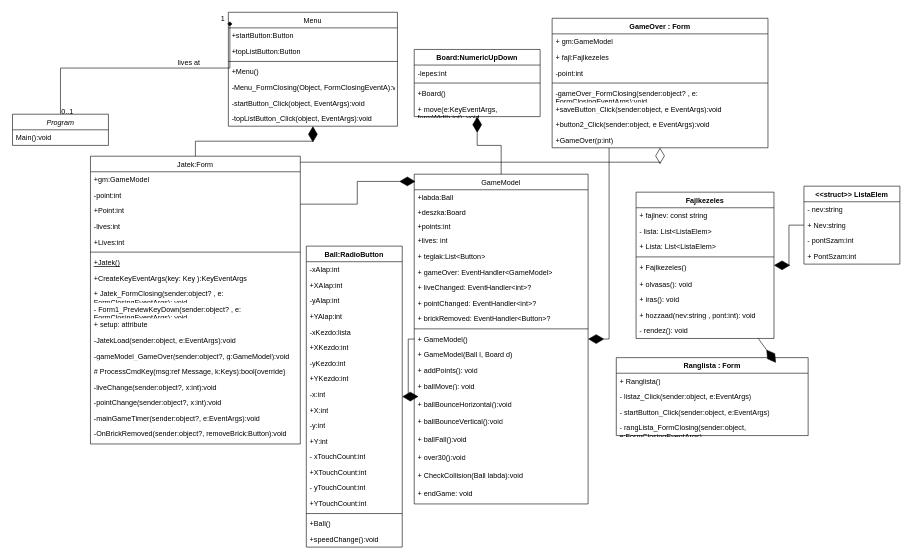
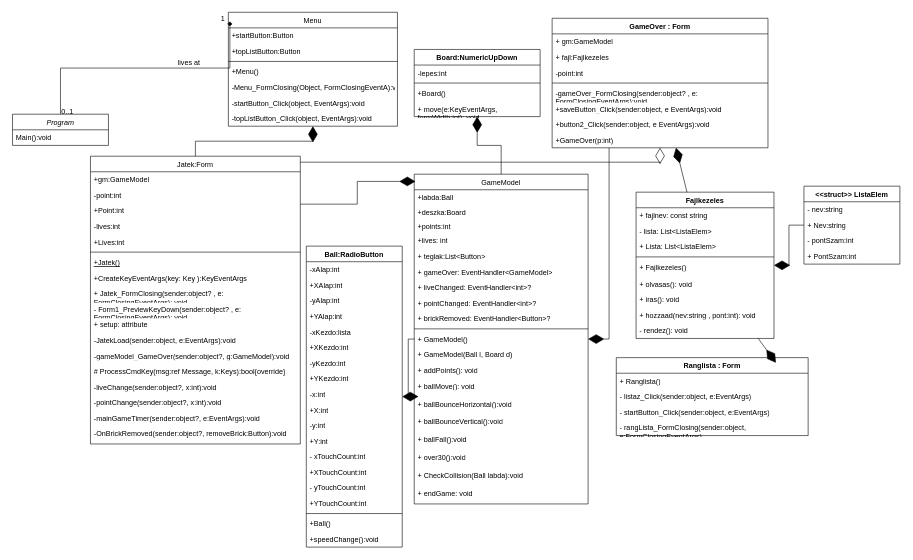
edge "Fajlkezeles" -> "GameOver : Form": added
